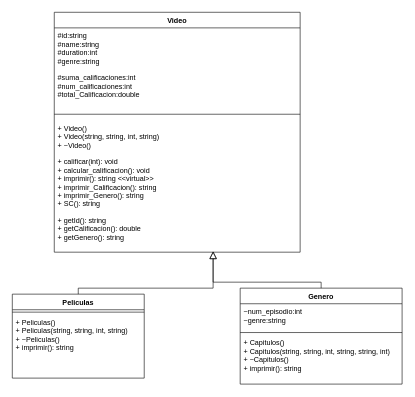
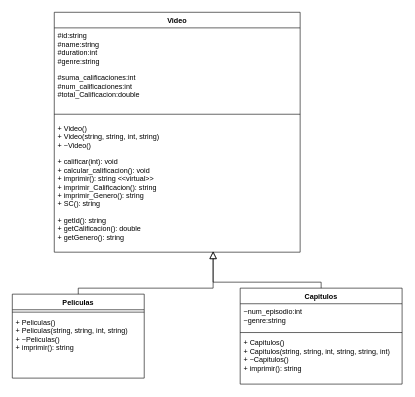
node "Genero": label "Genero" -> "Capitulos"
